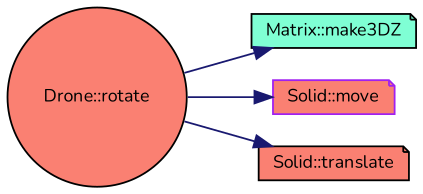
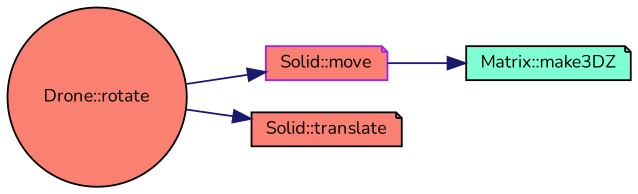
edge "Drone::rotate" -> "Matrix::make3DZ": now "Solid::move" -> "Matrix::make3DZ"
